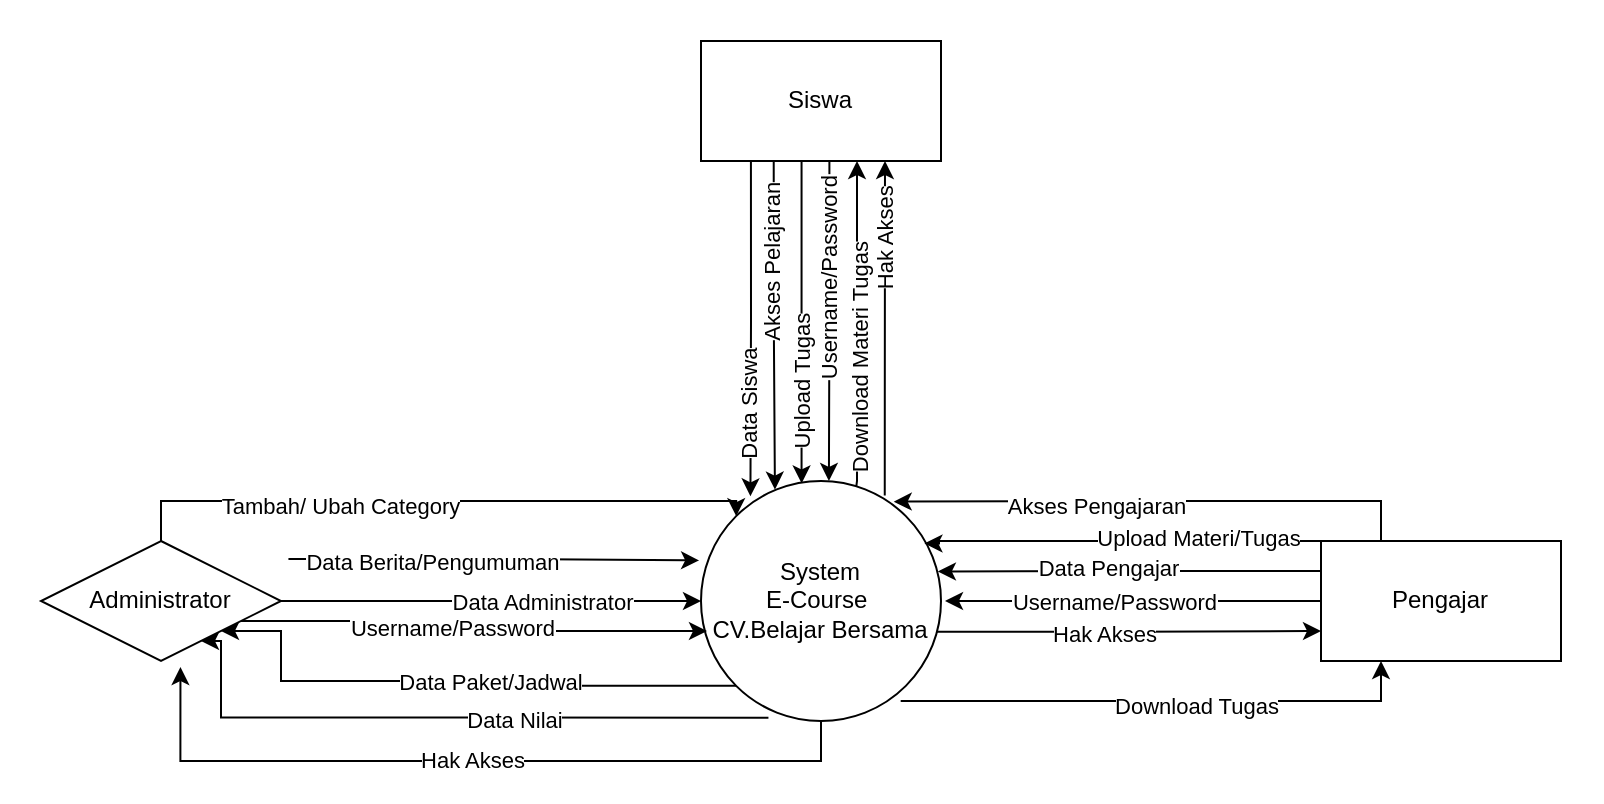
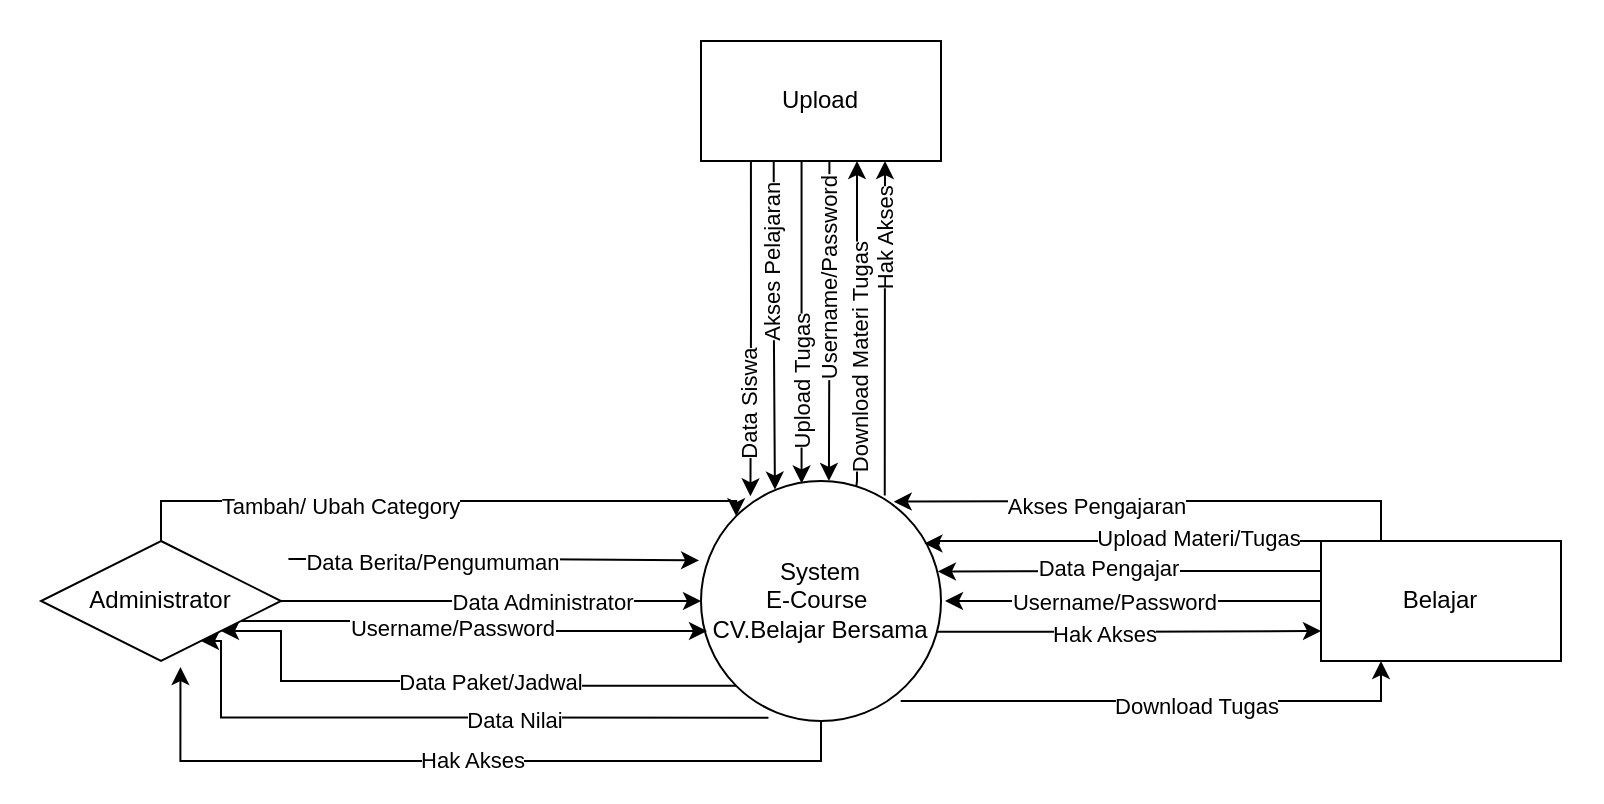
node "Siswa": label "Siswa" -> "Upload"
node "Pengajar": label "Pengajar" -> "Belajar"
